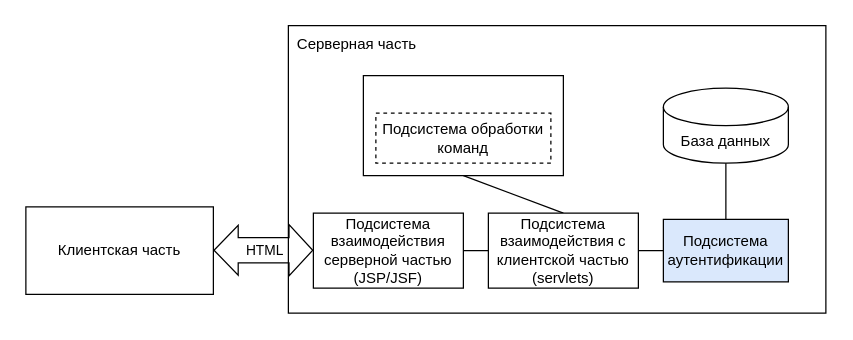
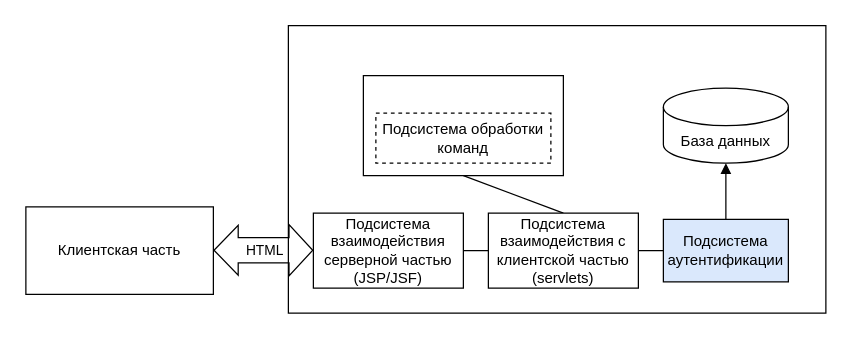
node "Серверная часть": removed
edge "База данных" -- "Подсистема аутентификации": arrowhead none -> block
